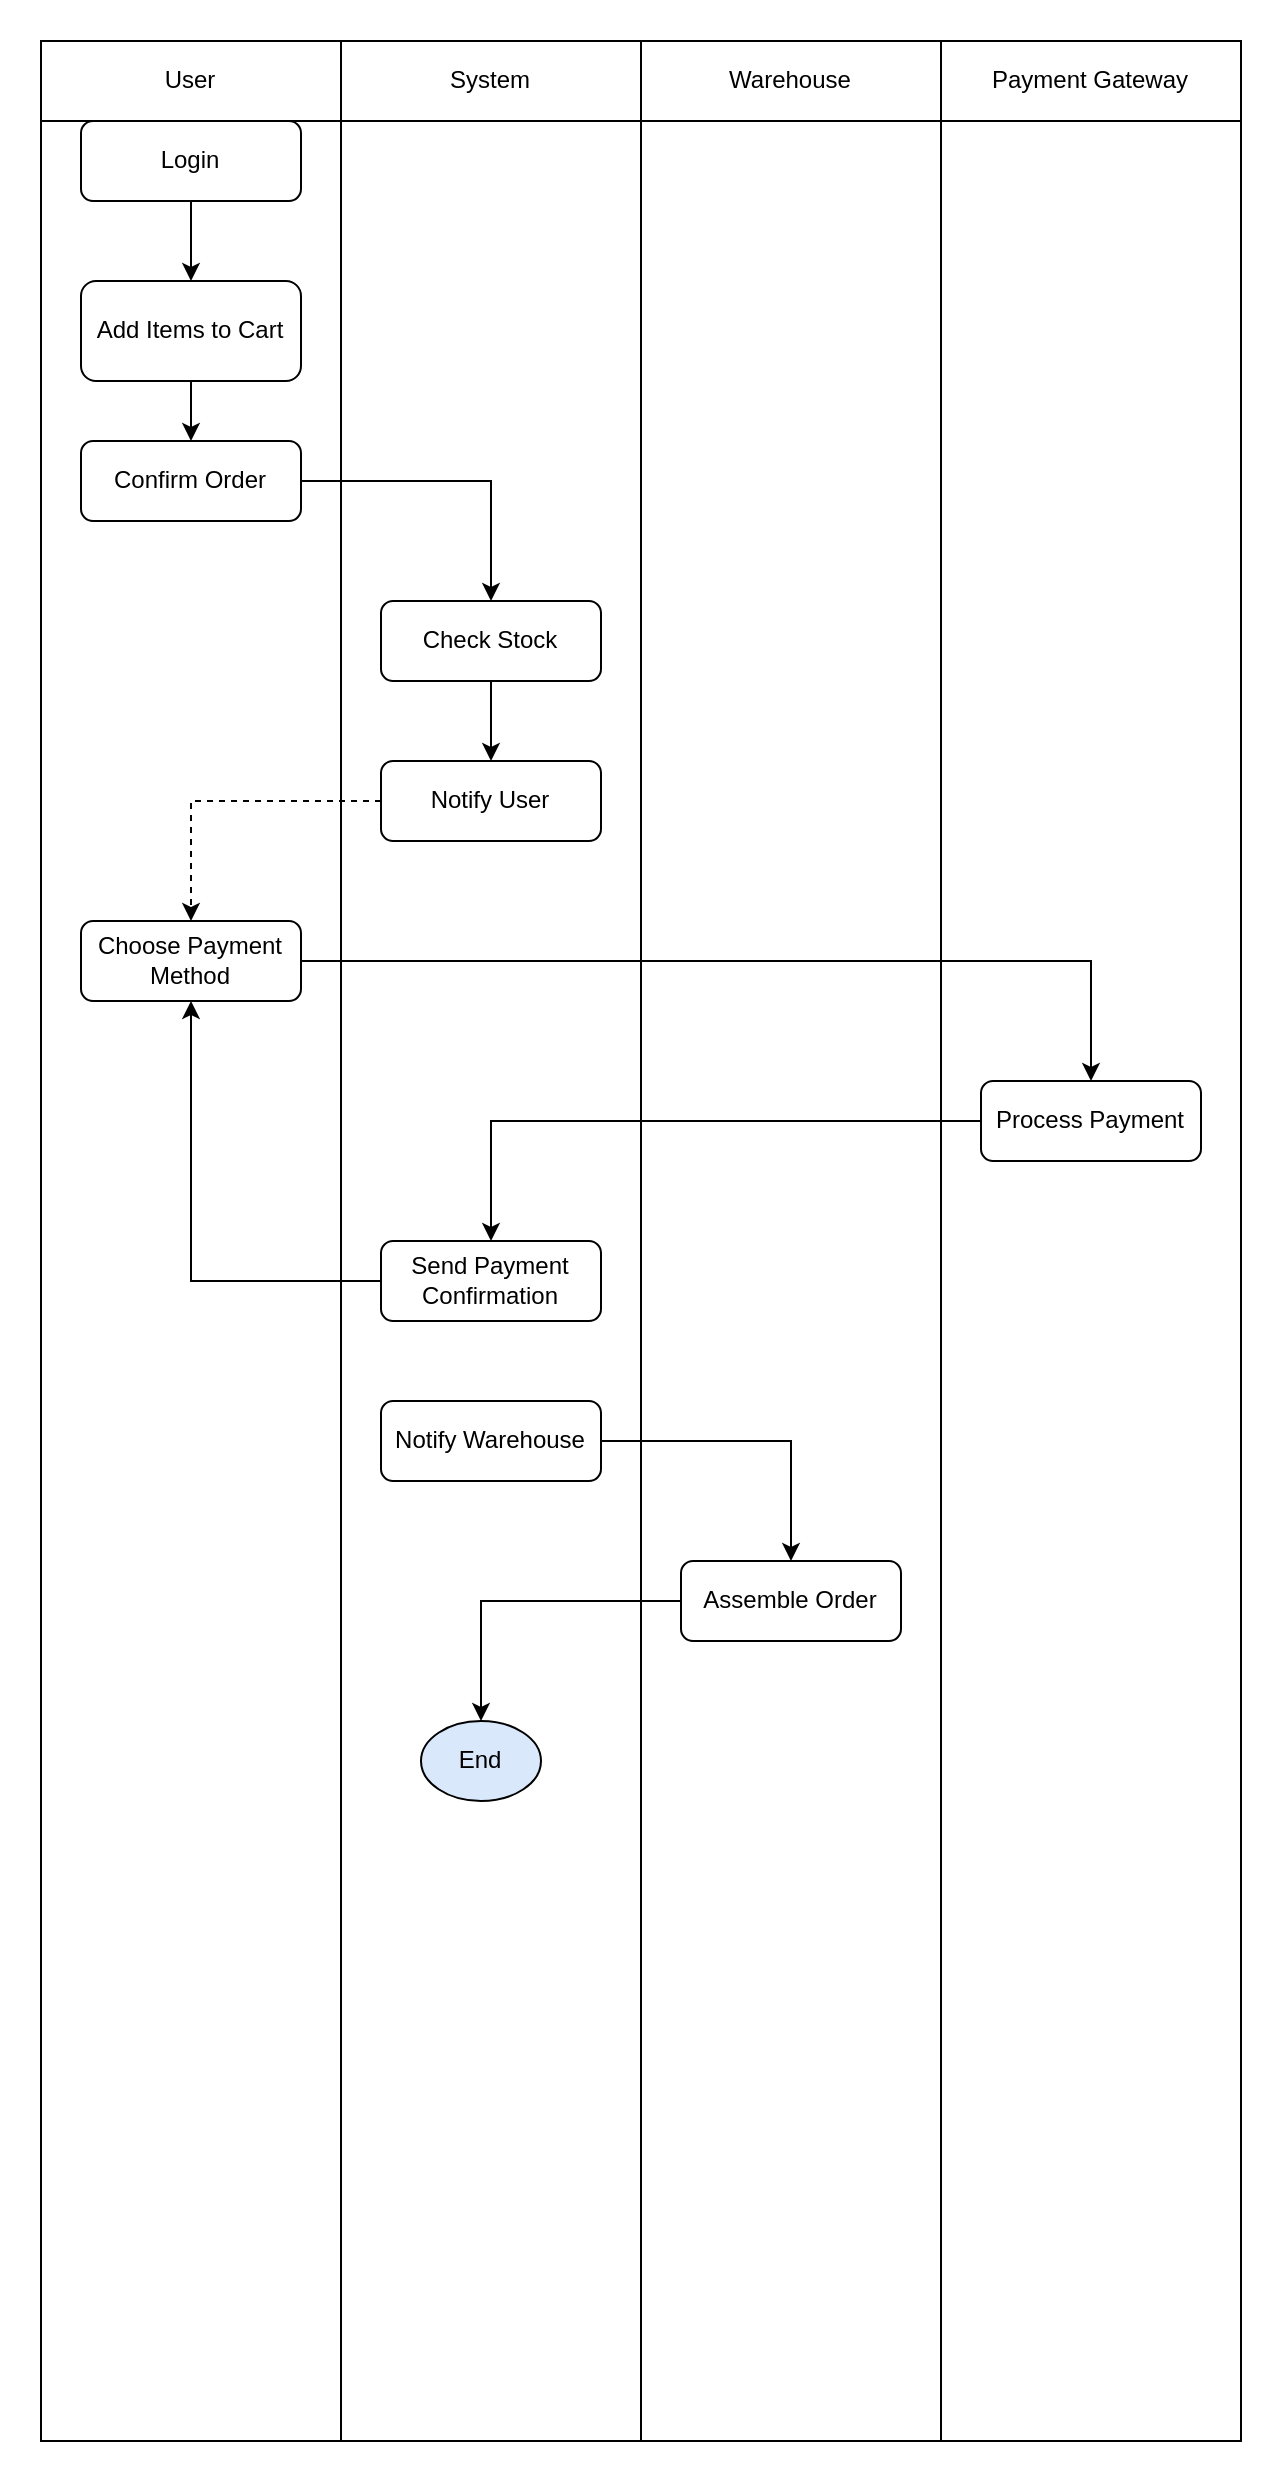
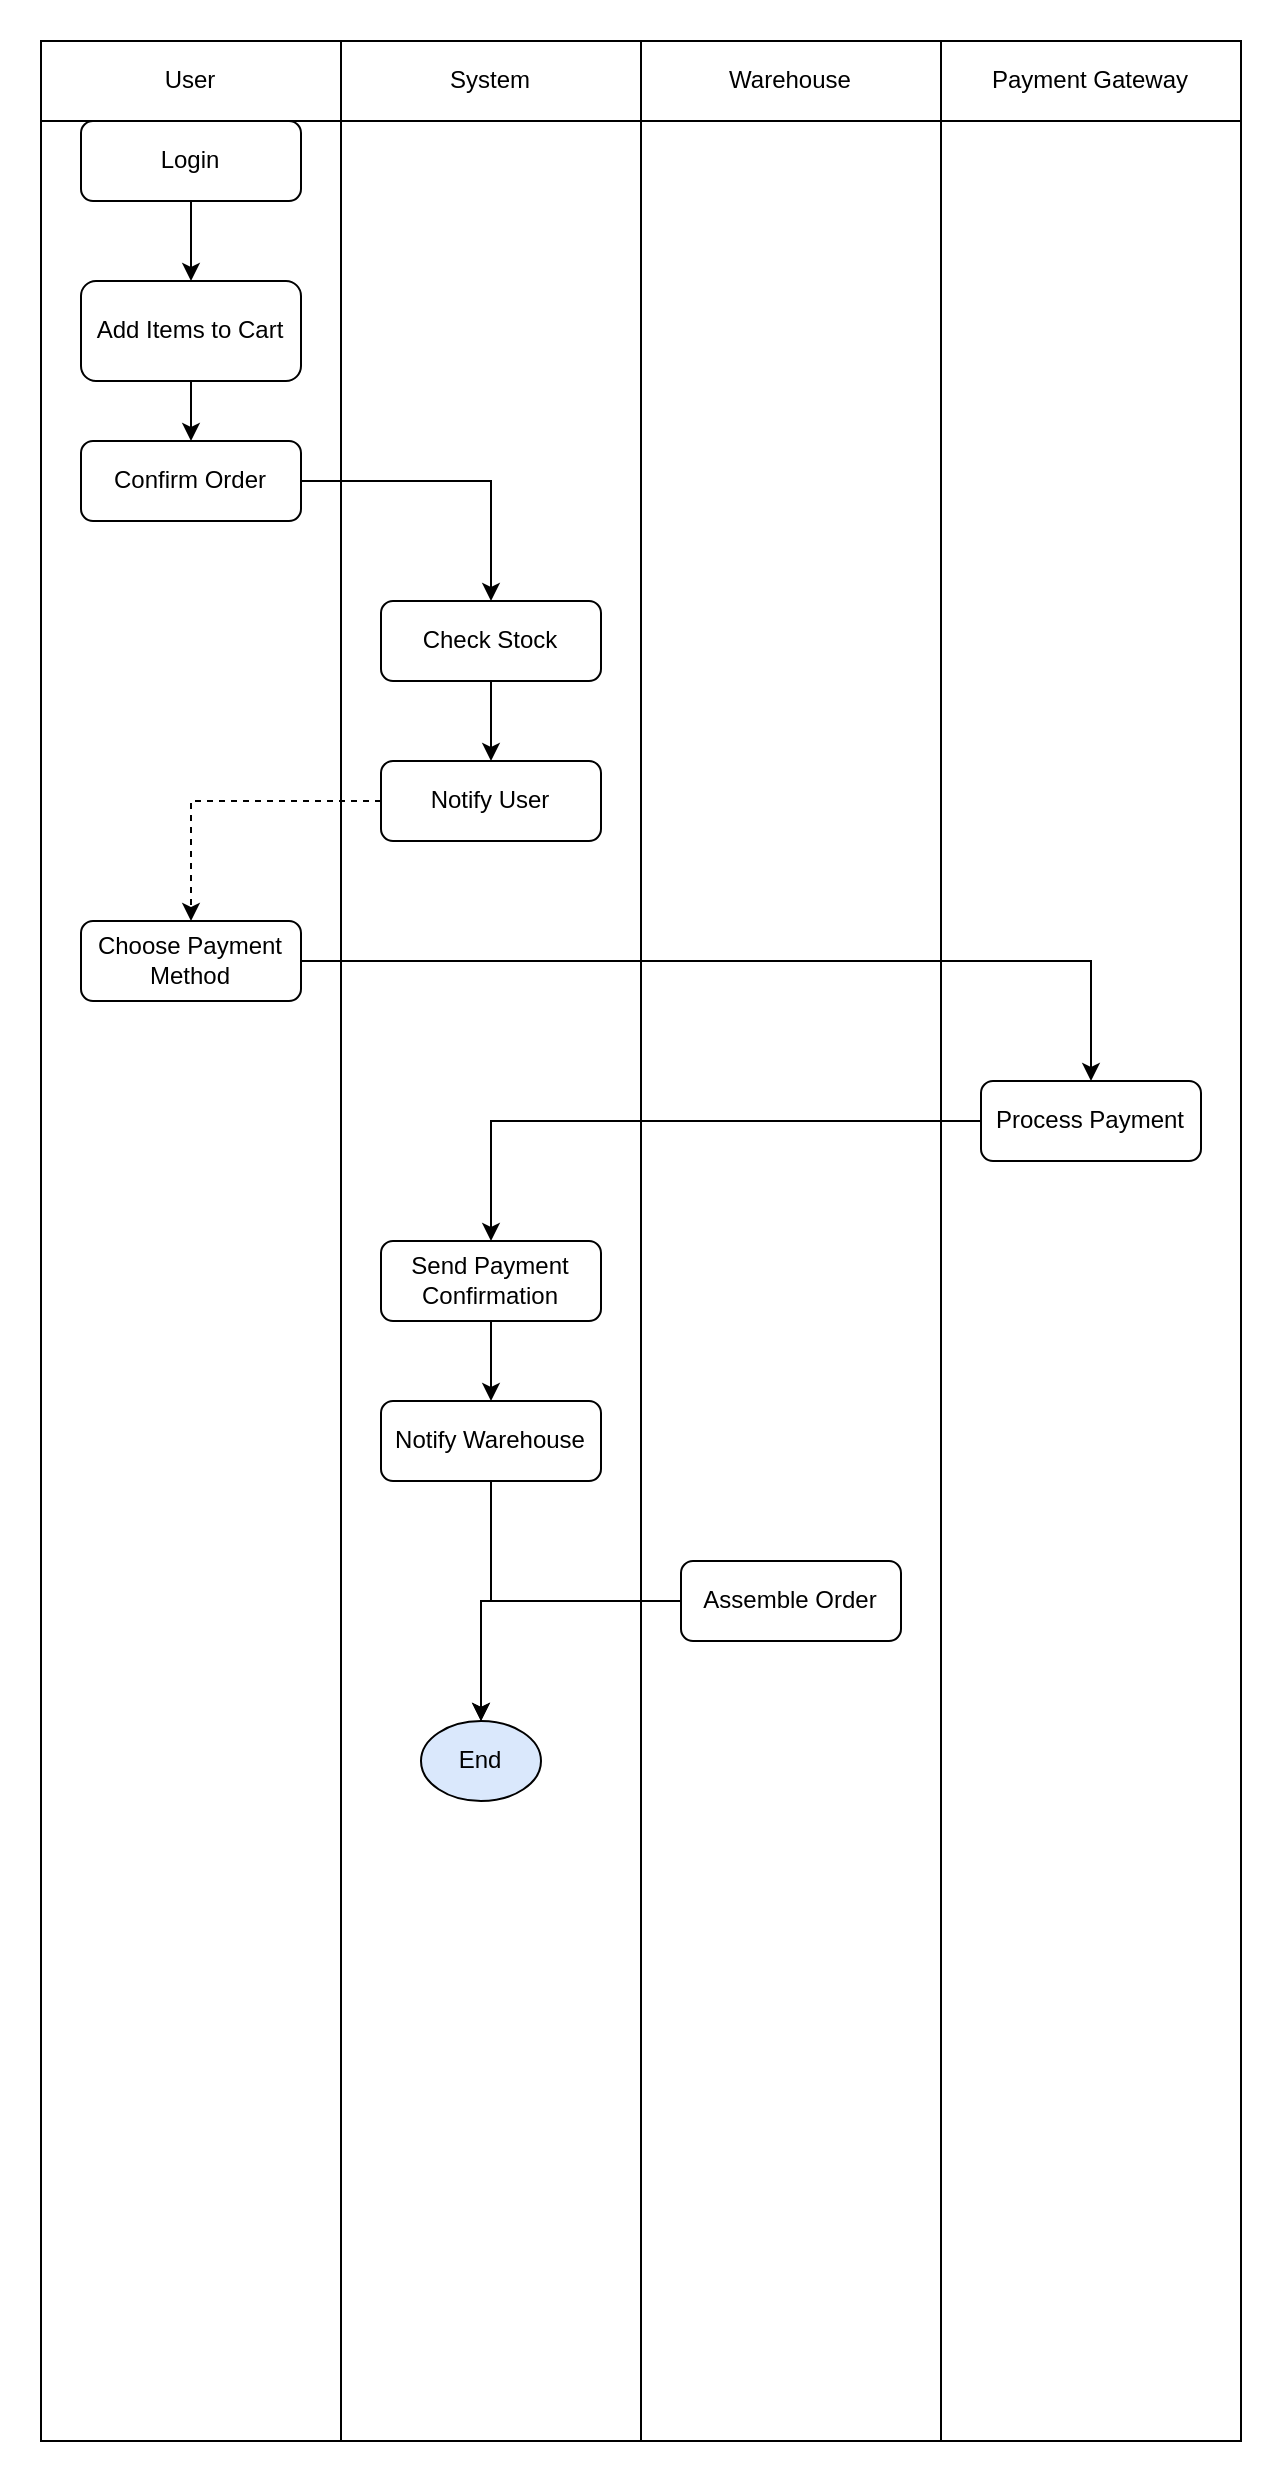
edge "Send Payment Confirmation" -> "Choose Payment Method": now "Send Payment Confirmation" -> "Notify Warehouse"
edge "Notify Warehouse" -> "Assemble Order": now "Notify Warehouse" -> "End"
